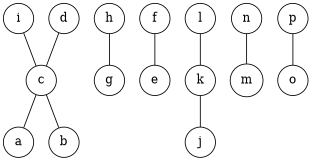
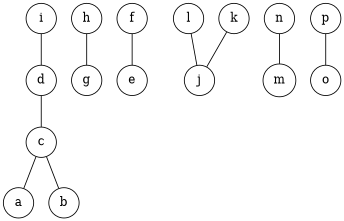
edge "i" -- "c": now "i" -- "d"
edge "l" -- "k": now "l" -- "j"
